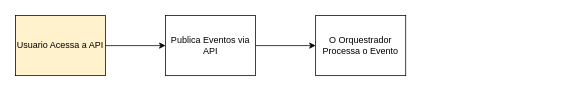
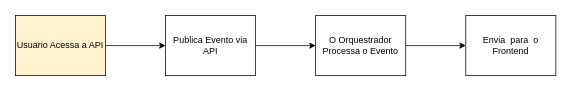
node "Publica Eventos via API": label "Publica Eventos via API" -> "Publica Evento via API"
edge "O Orquestrador Processa o Evento" -> "Envia para o Frontend": added
node "Envia para o Frontend": added
